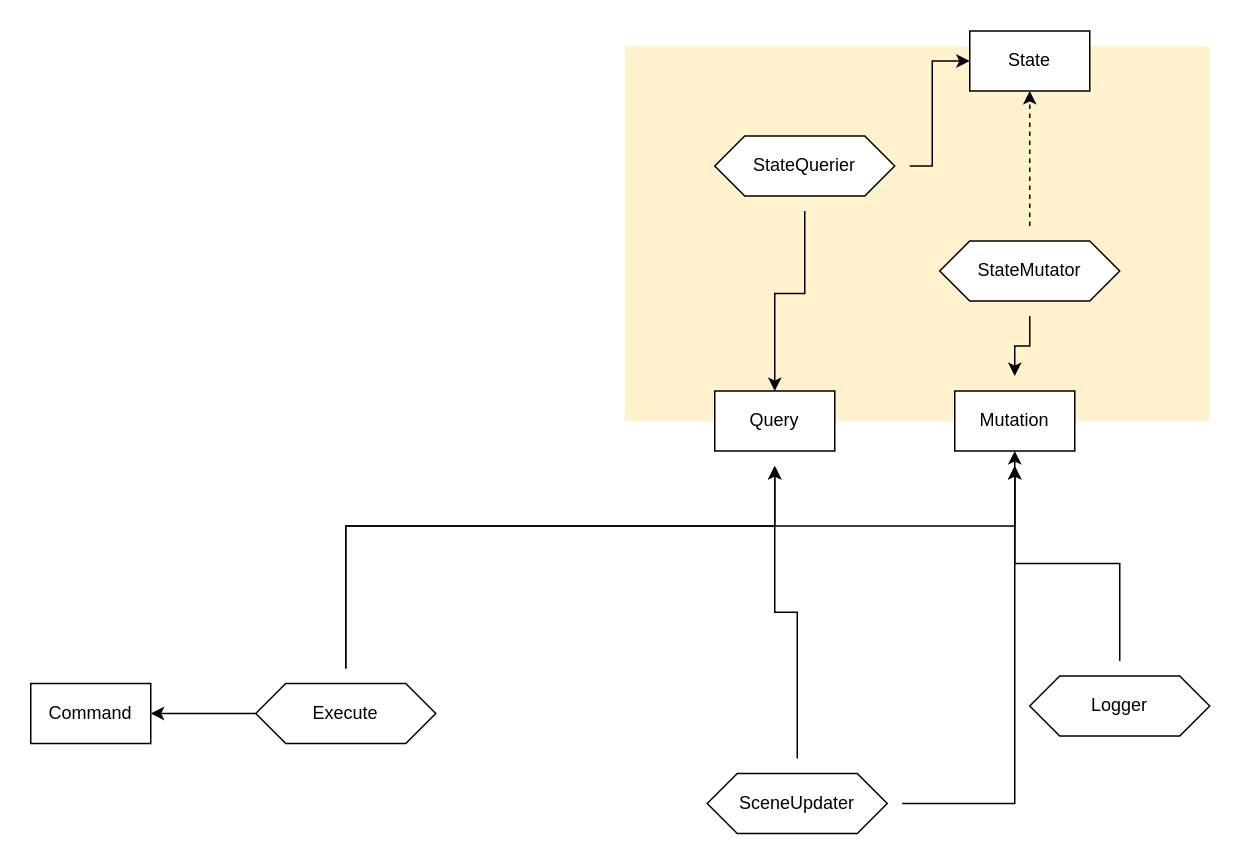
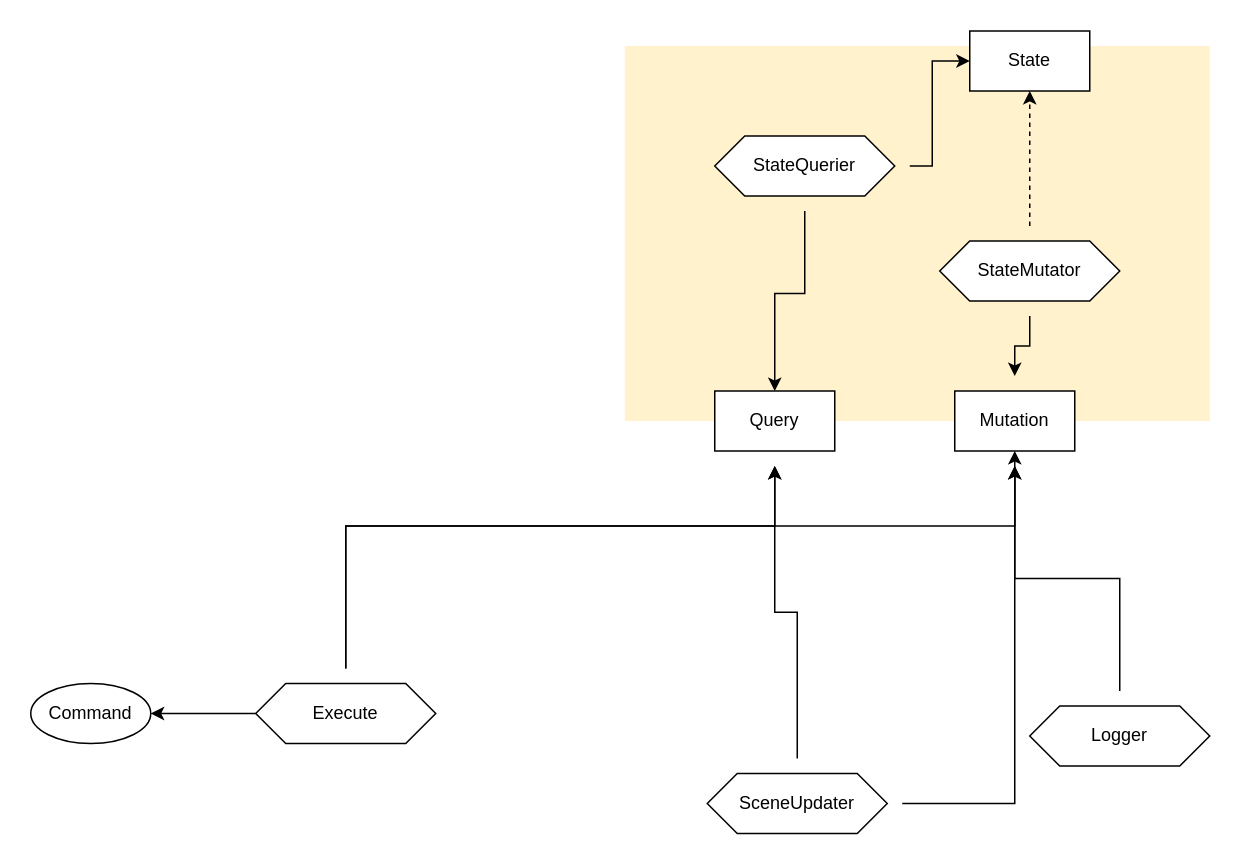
node "Logger": moved (1120, 706) -> (1120, 736)
node "Command": shape rectangle -> ellipse
